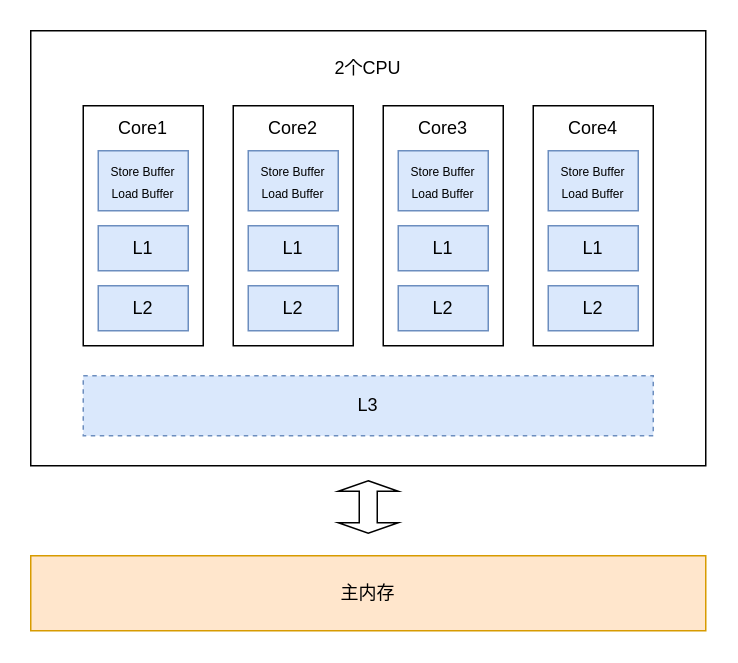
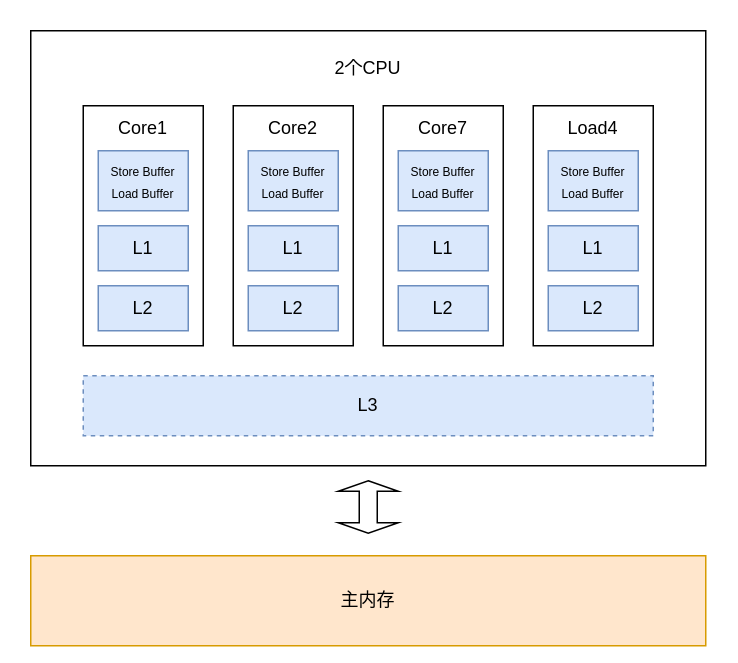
node "Core3": label "Core3" -> "Core7"
node "Core4": label "Core4" -> "Load4"
node "主内存": size 675x75 -> 675x90
